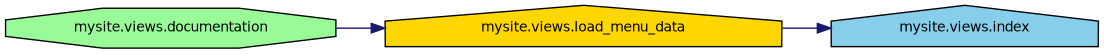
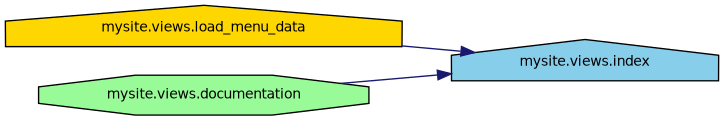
edge "mysite.views.documentation" -> "mysite.views.load_menu_data": now "mysite.views.documentation" -> "mysite.views.index"
